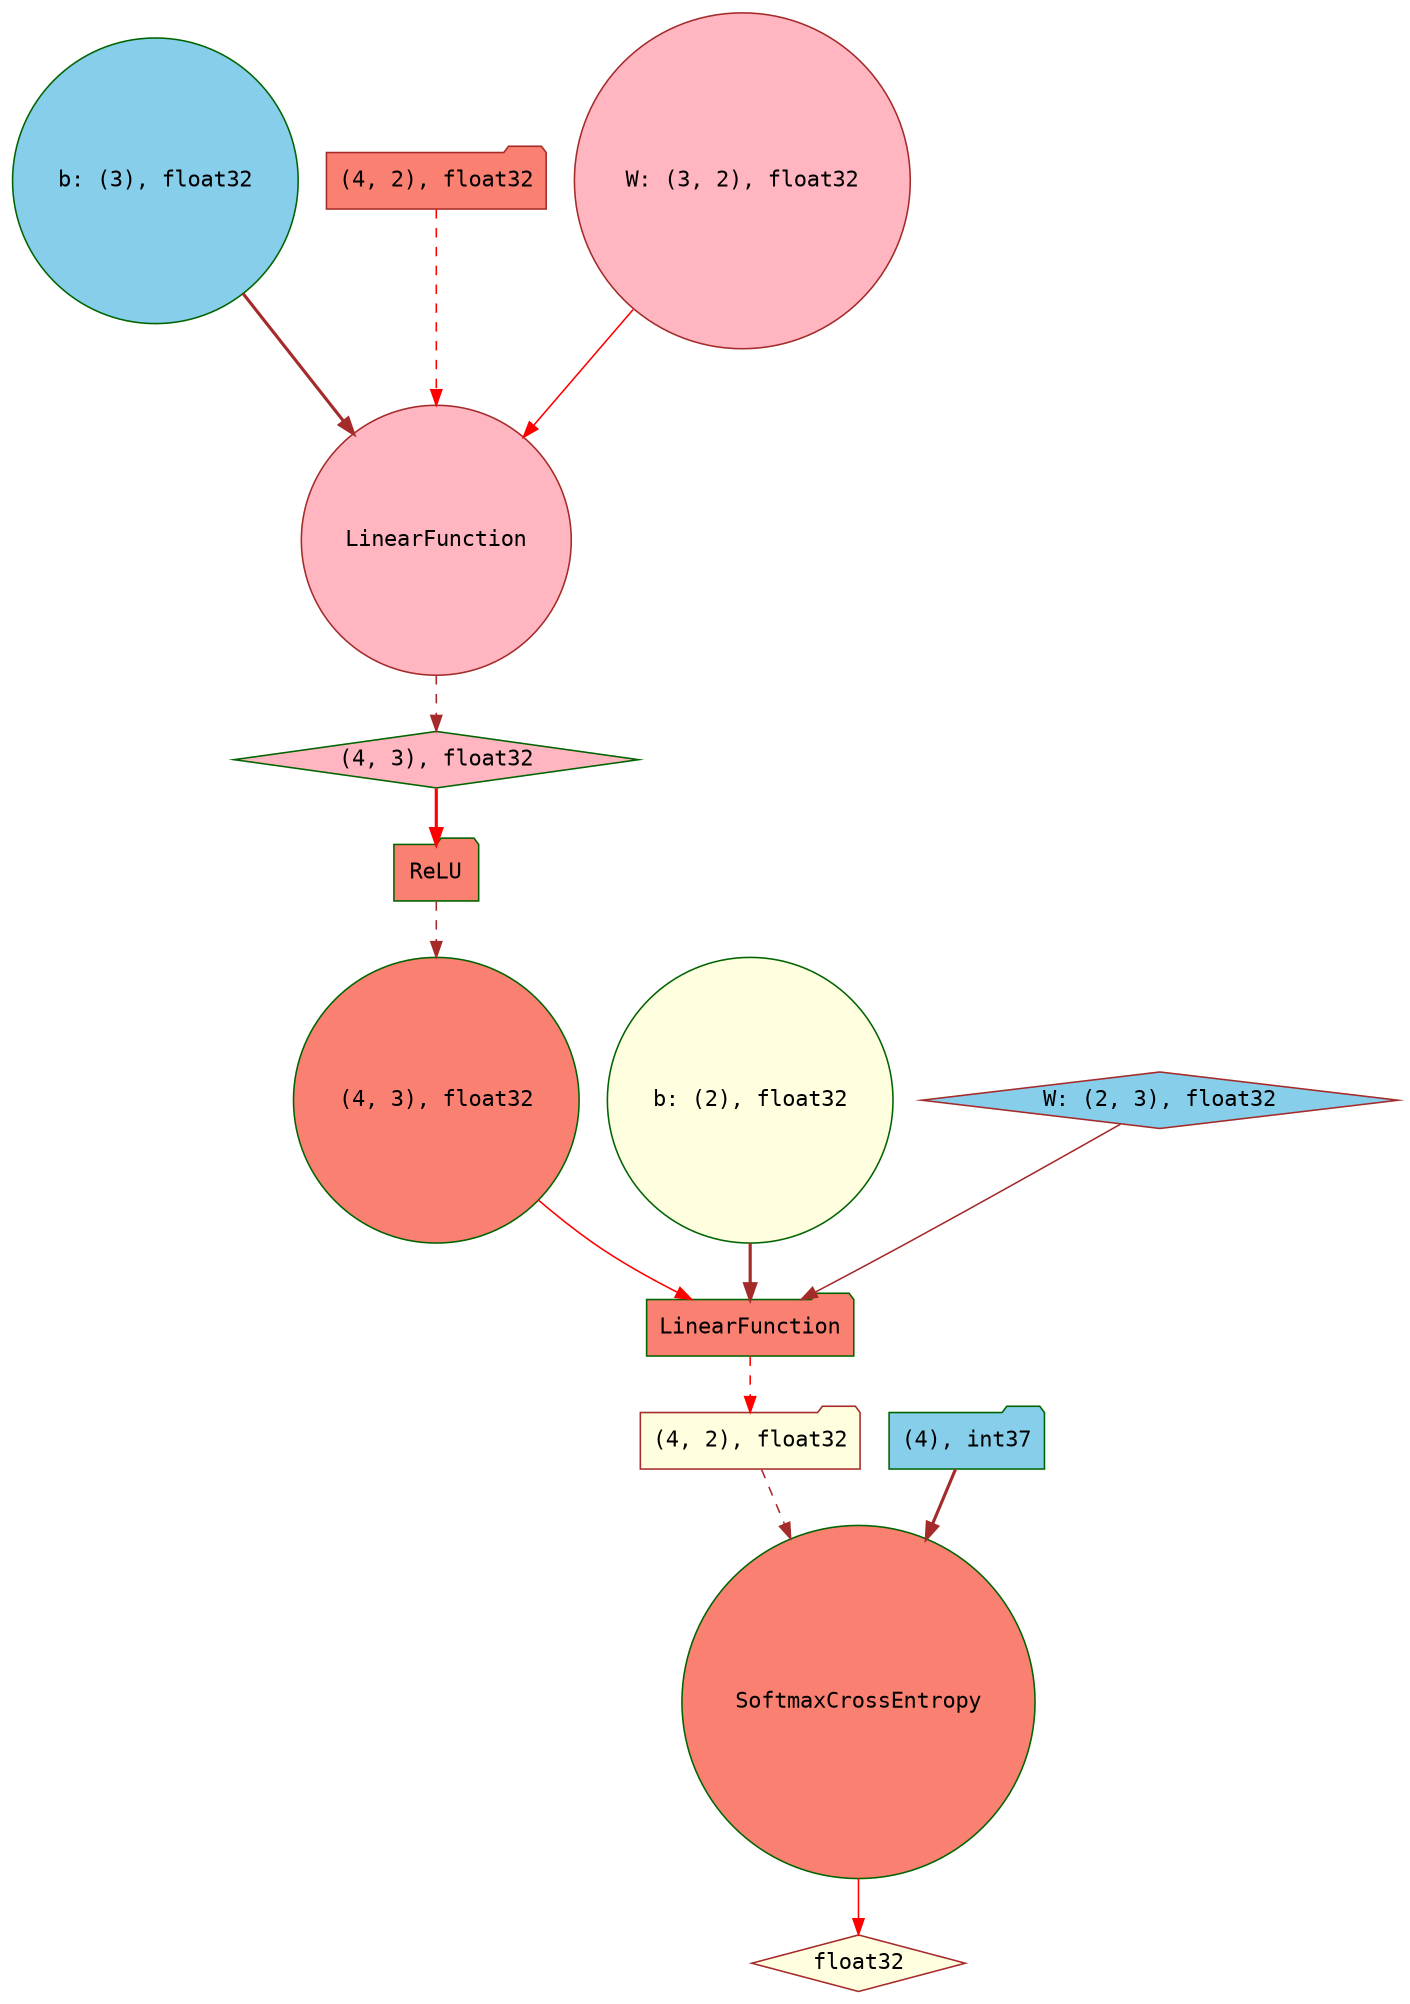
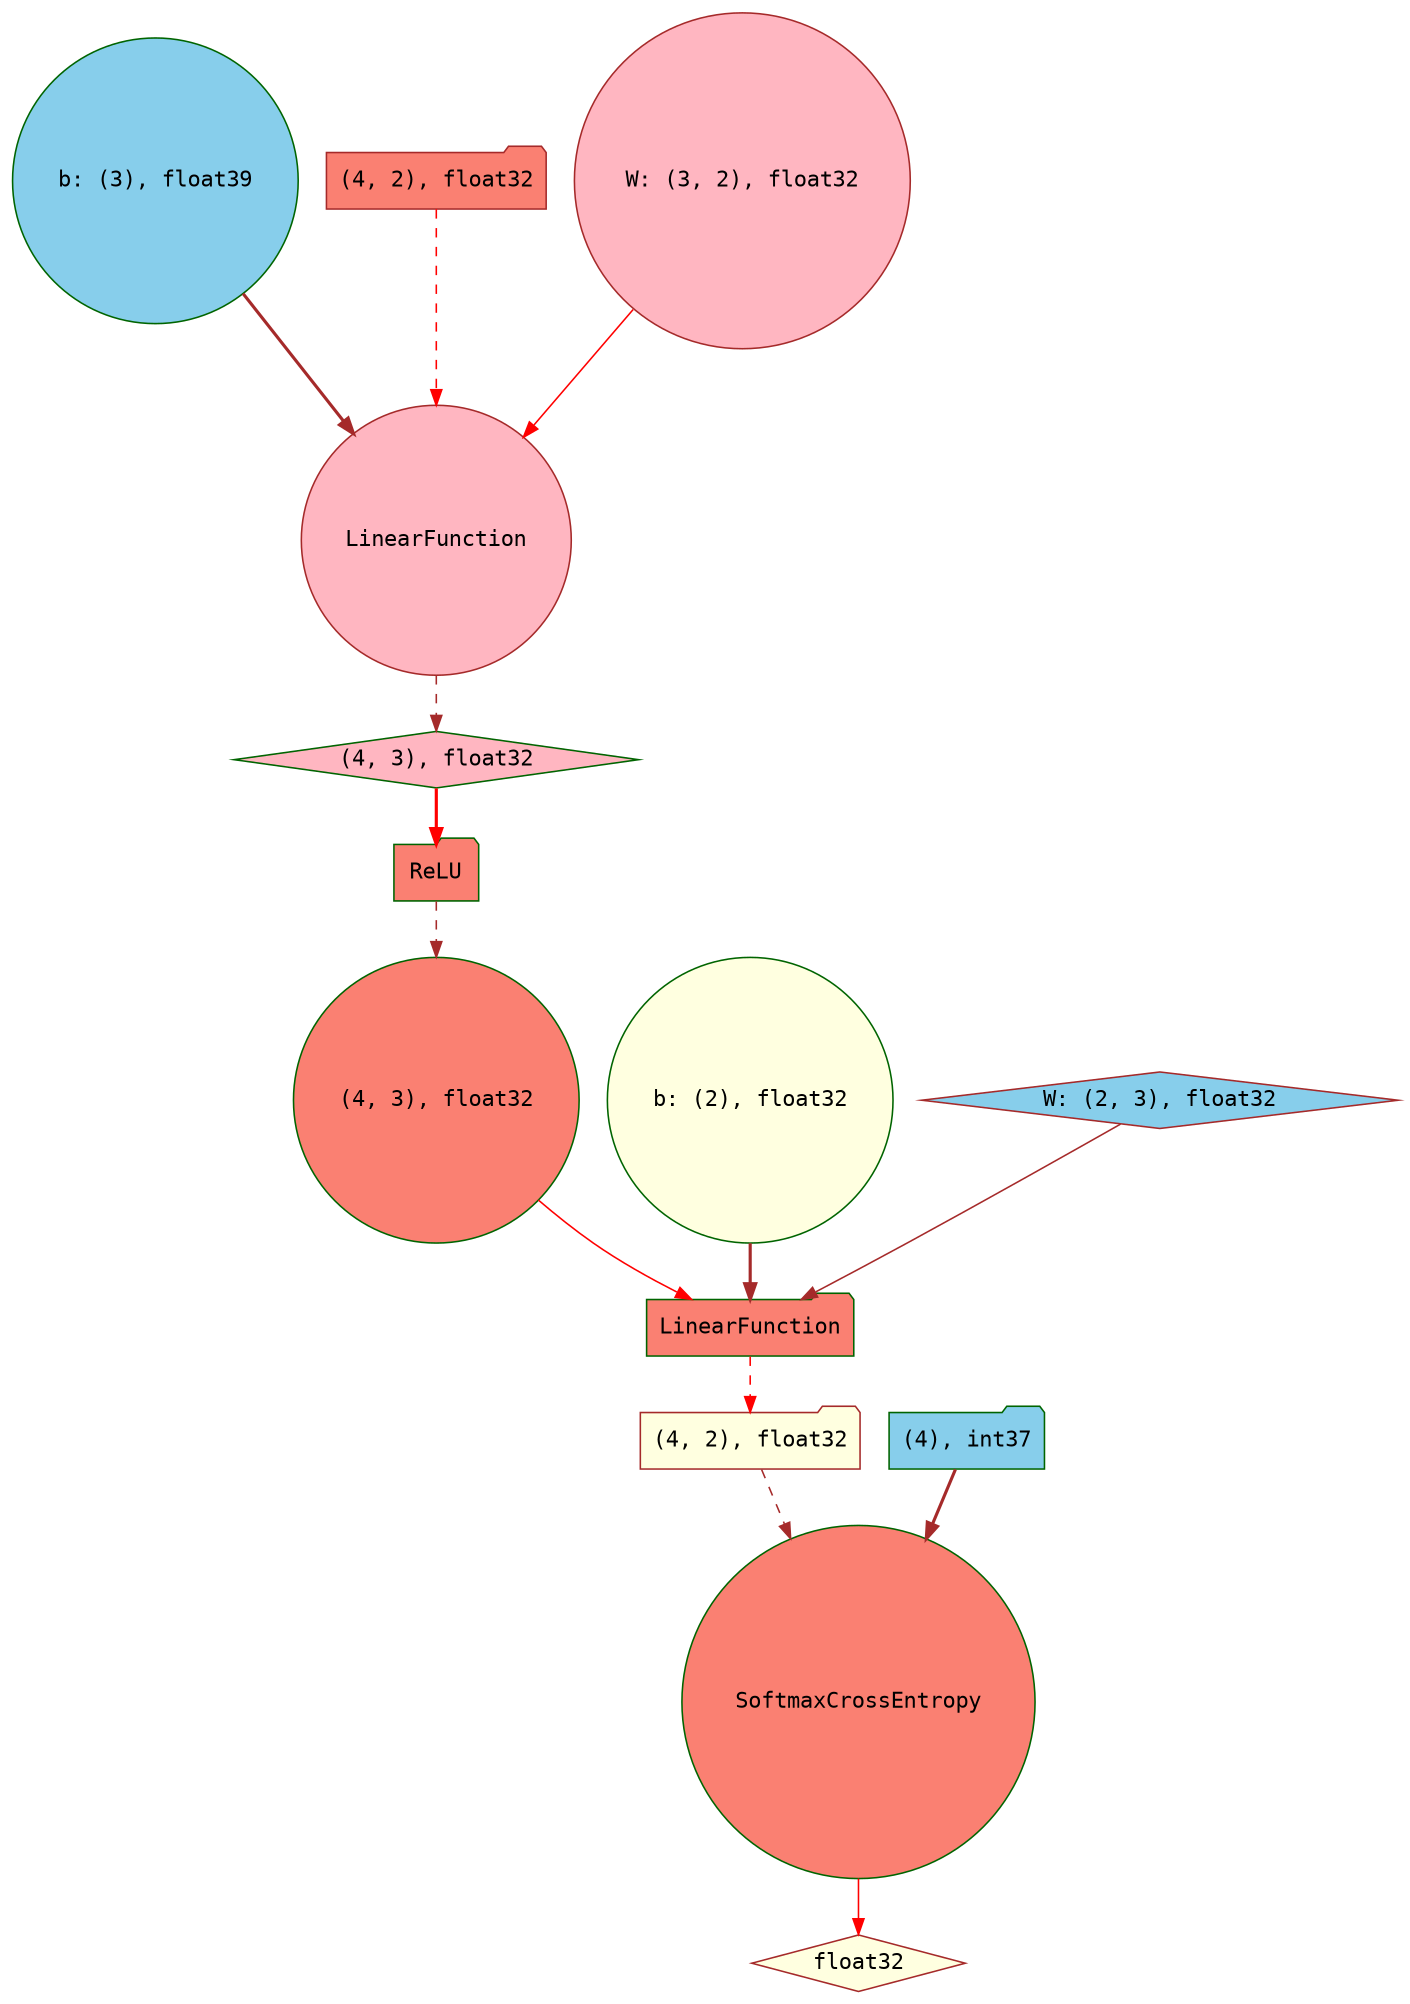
node "b: (3), float32": label "b: (3), float32" -> "b: (3), float39"
